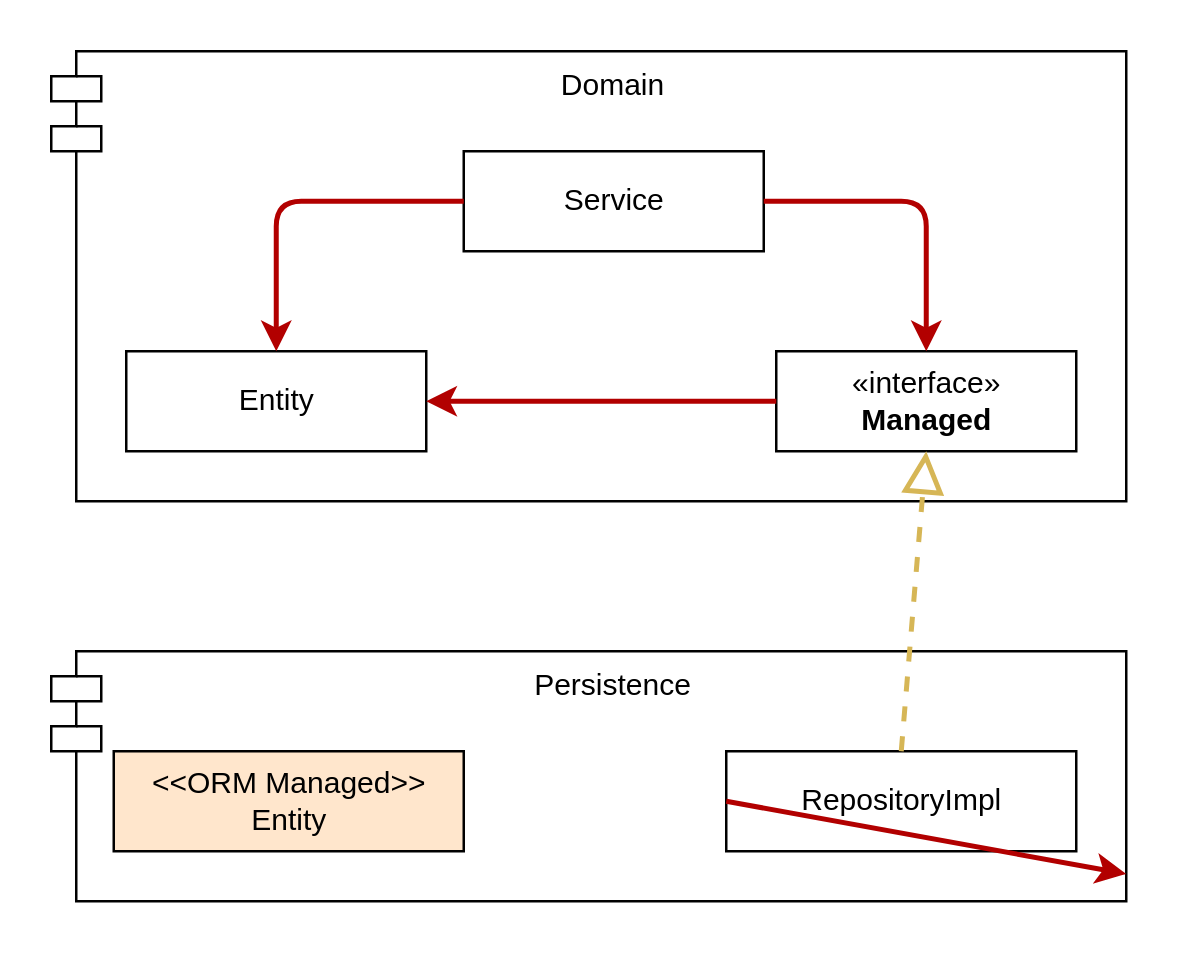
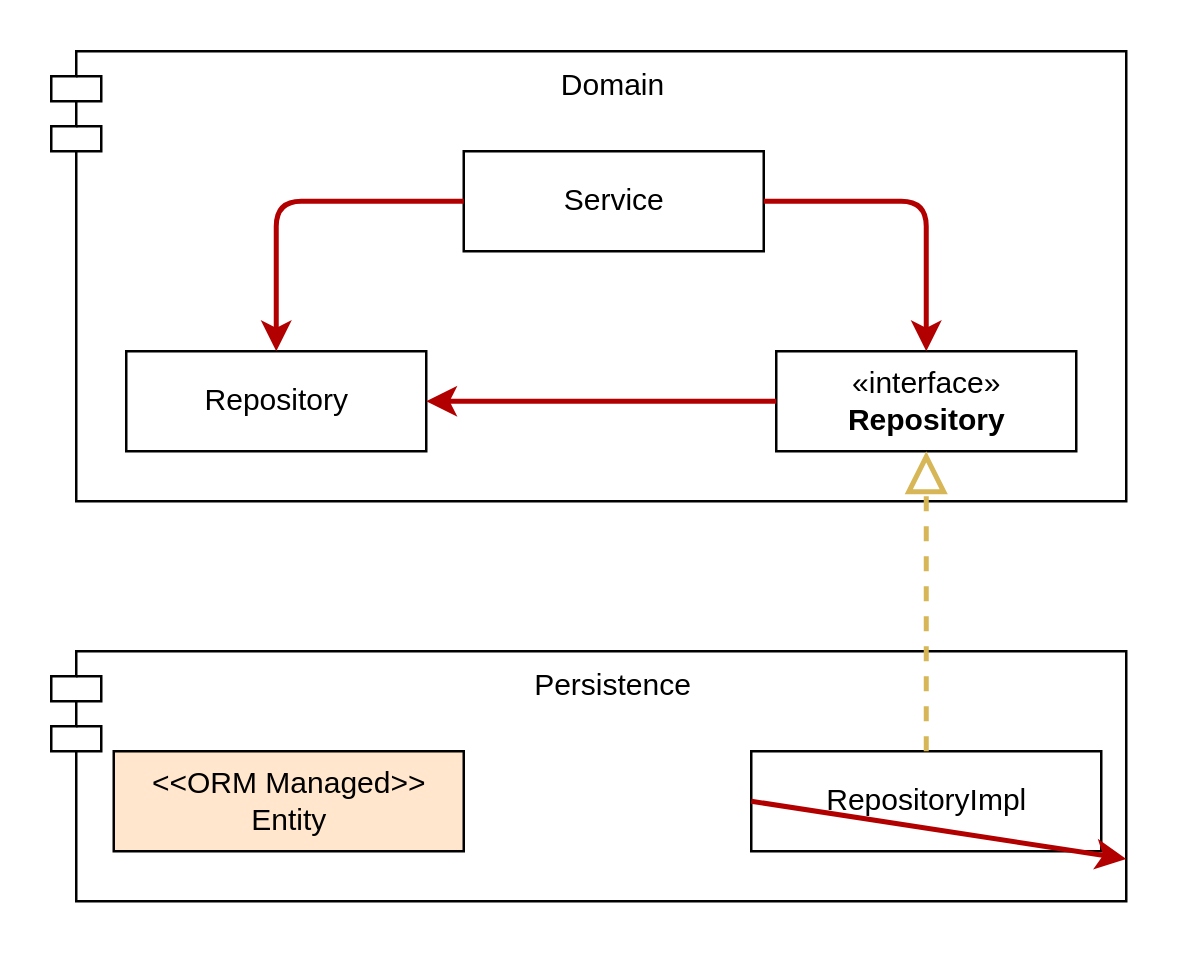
node "Entity": label "Entity" -> "Repository"
node "«interface» Managed": label "«interface» Managed" -> "«interface» Repository"
node "RepositoryImpl": moved (901, 801) -> (926, 801)
